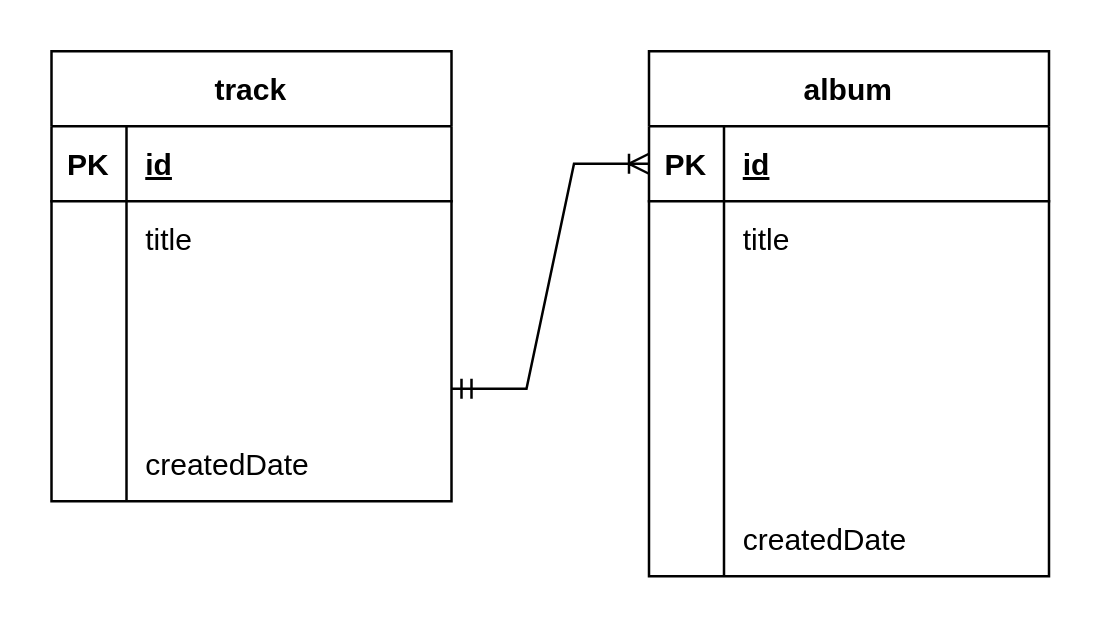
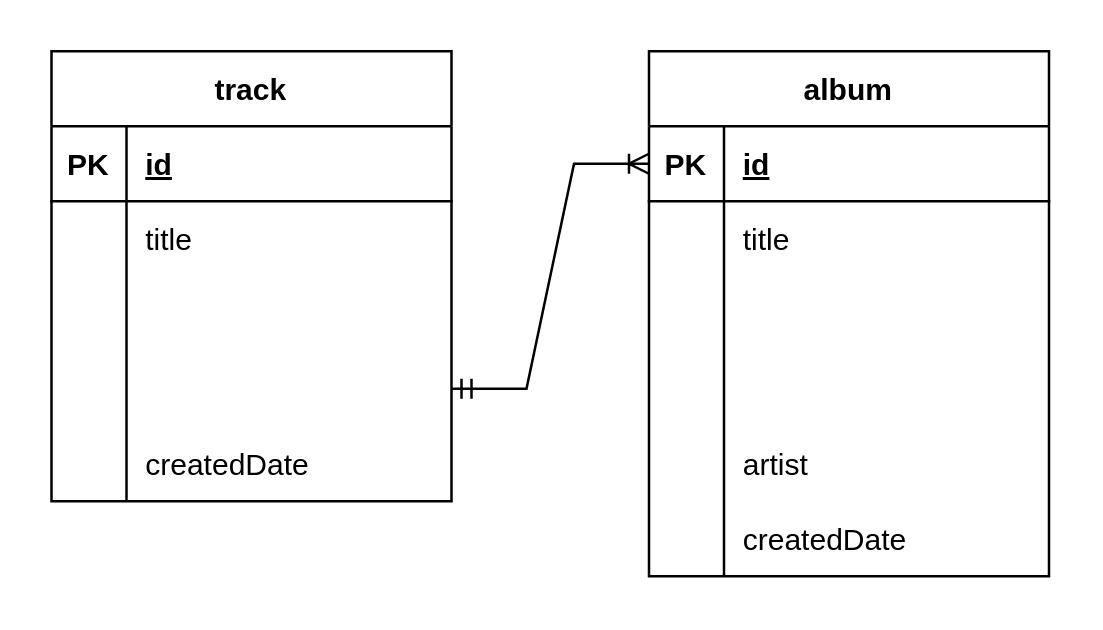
node "artist": added
